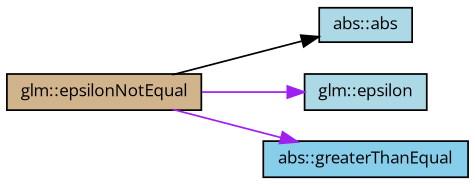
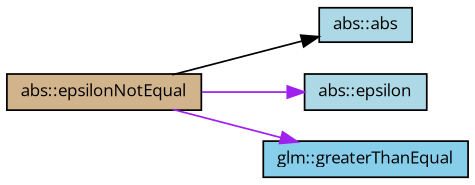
node "glm::epsilonNotEqual": label "glm::epsilonNotEqual" -> "abs::epsilonNotEqual"
node "glm::epsilon": label "glm::epsilon" -> "abs::epsilon"
node "abs::greaterThanEqual": label "abs::greaterThanEqual" -> "glm::greaterThanEqual"
